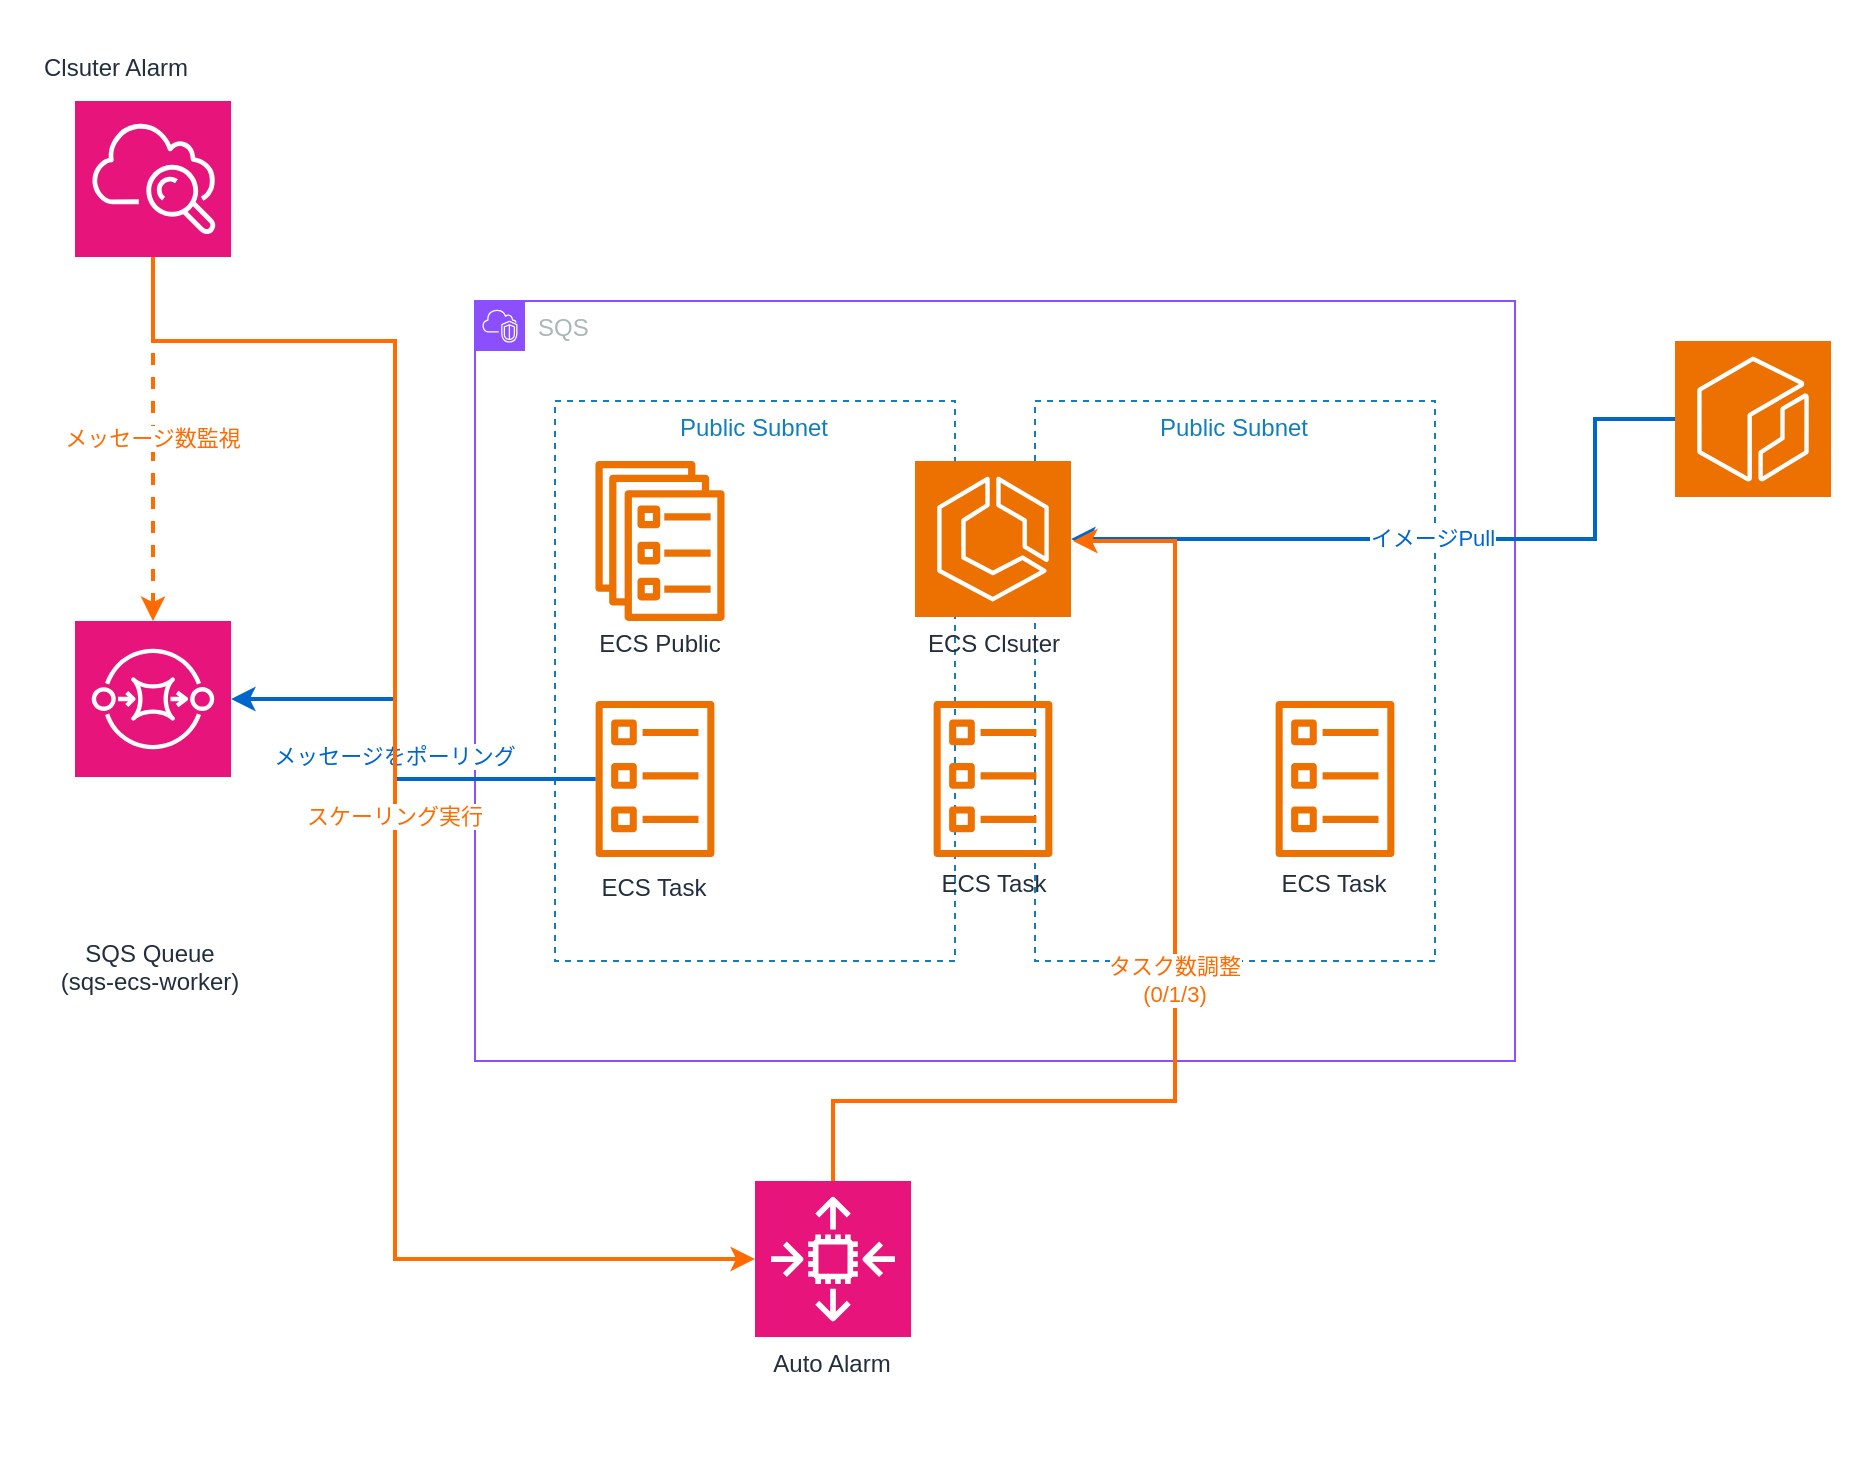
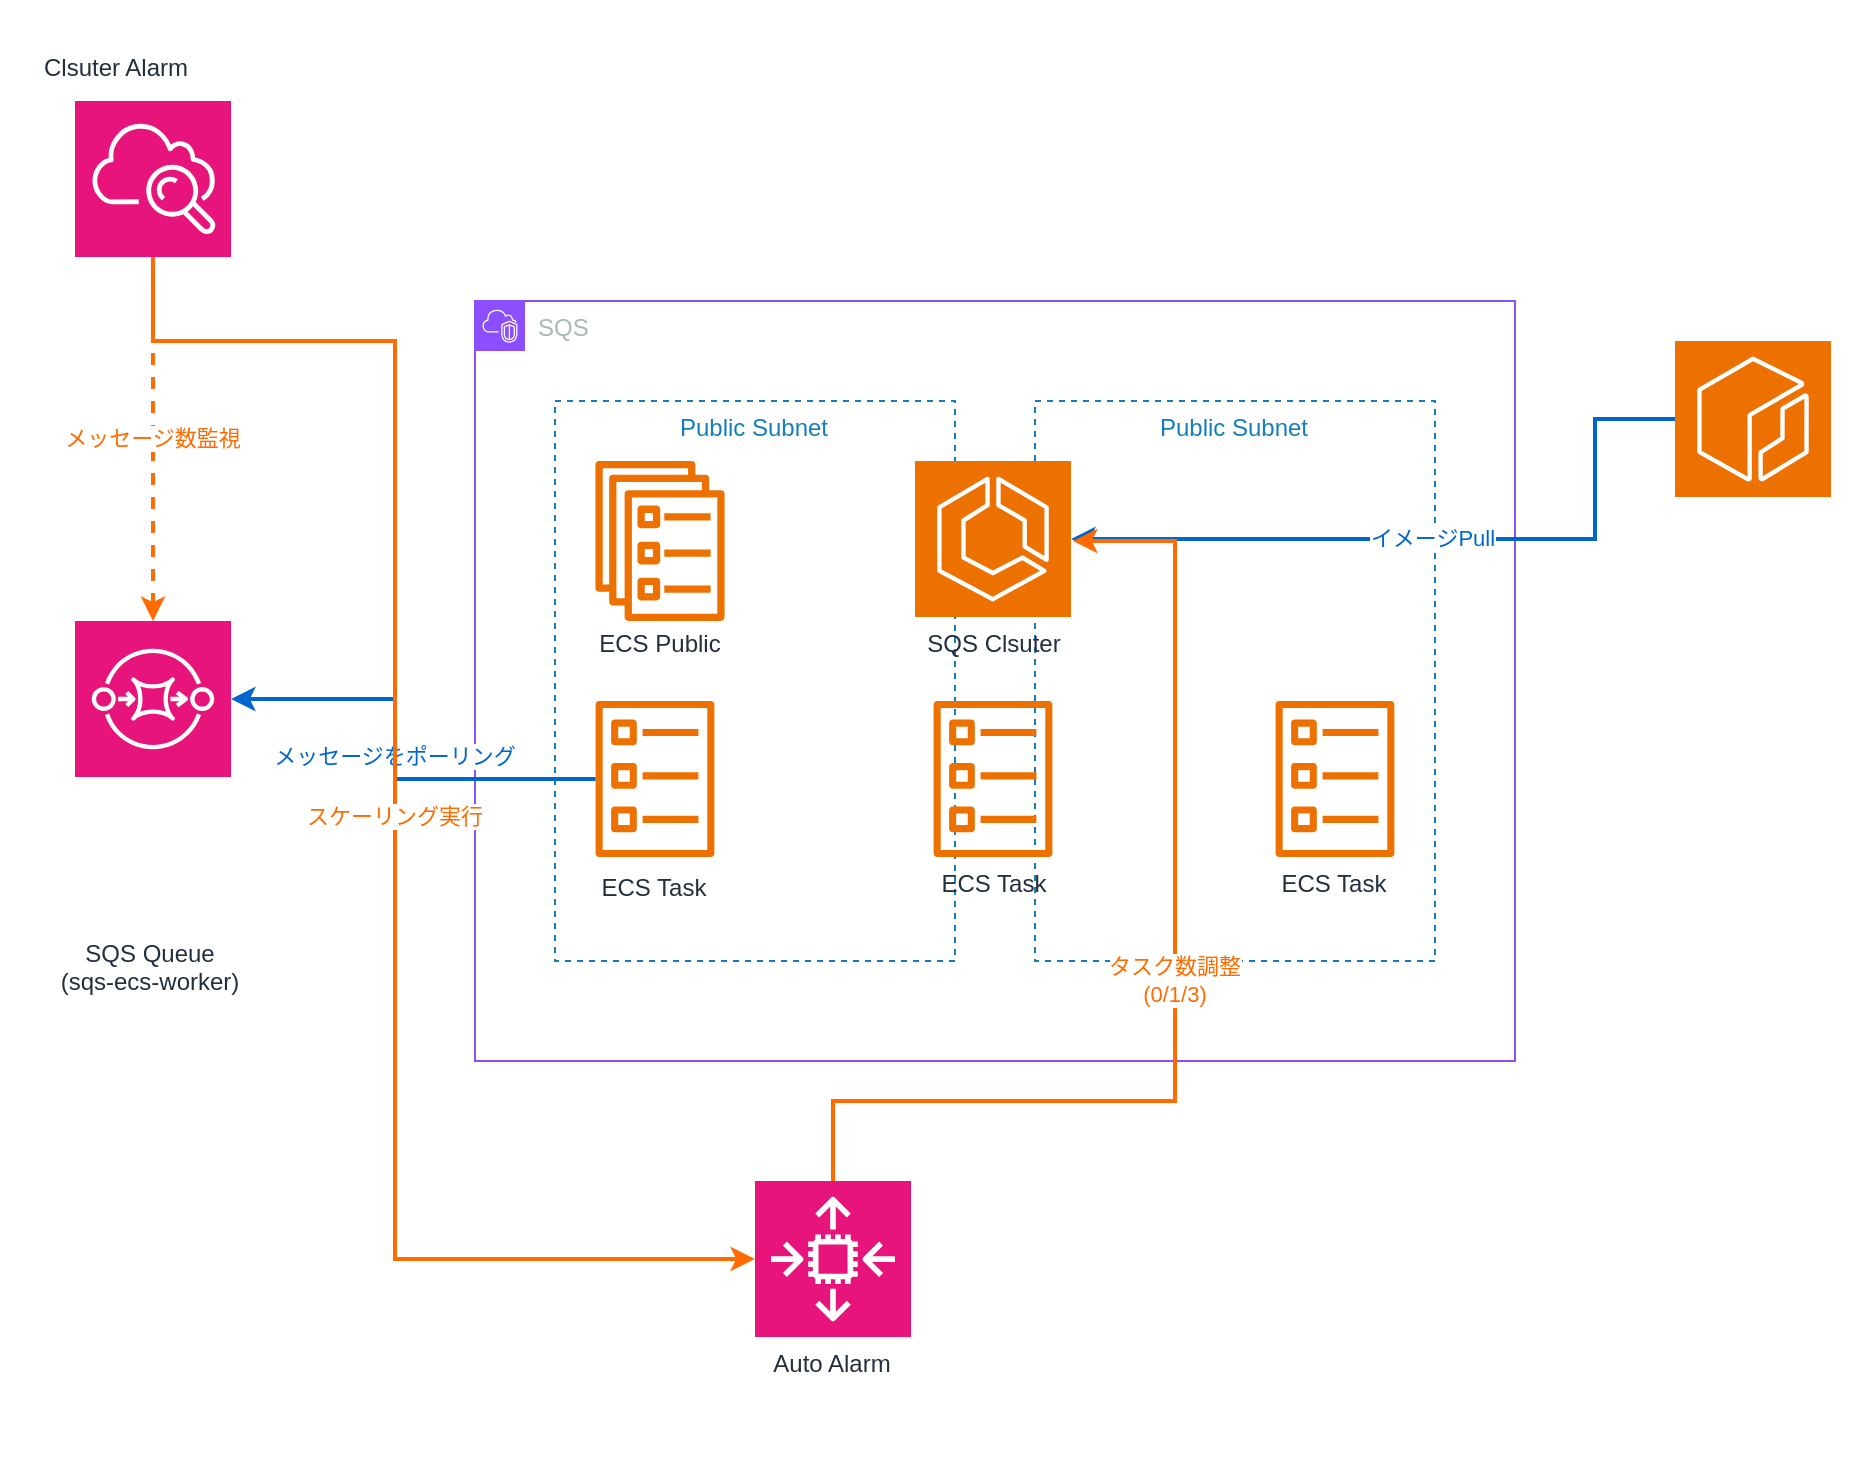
node "ECS Clsuter": label "ECS Clsuter" -> "SQS Clsuter"
